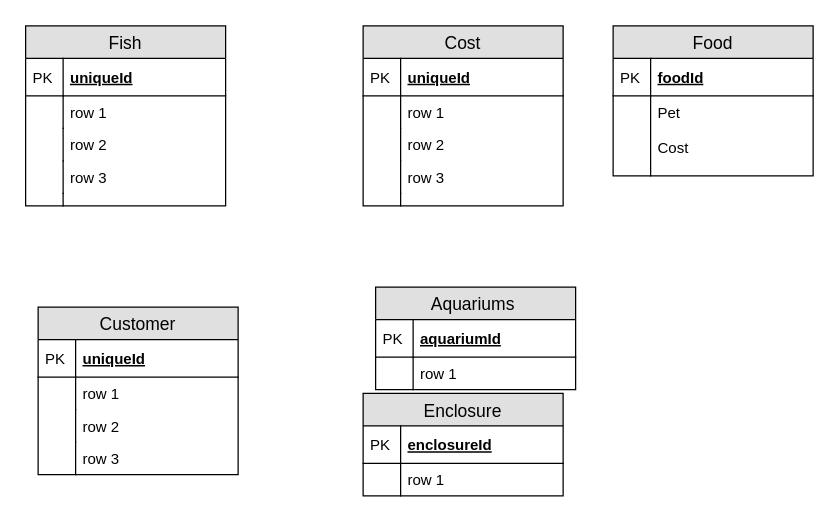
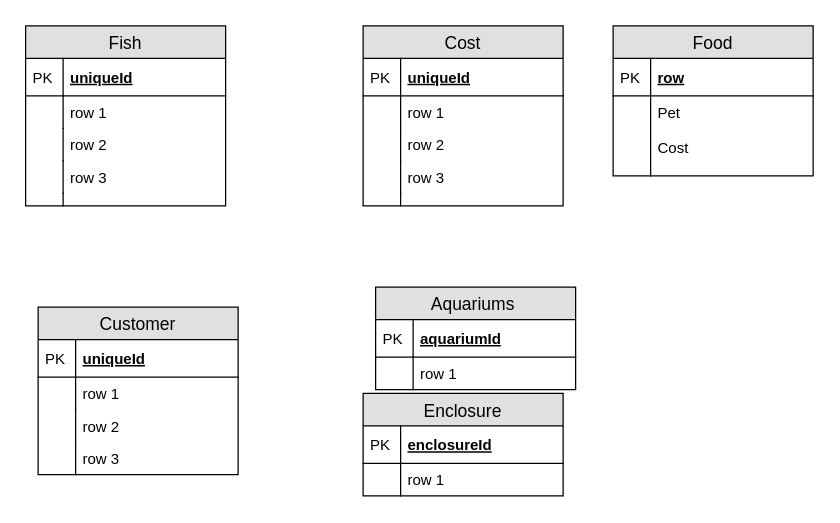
node "foodId": label "foodId" -> "row"
